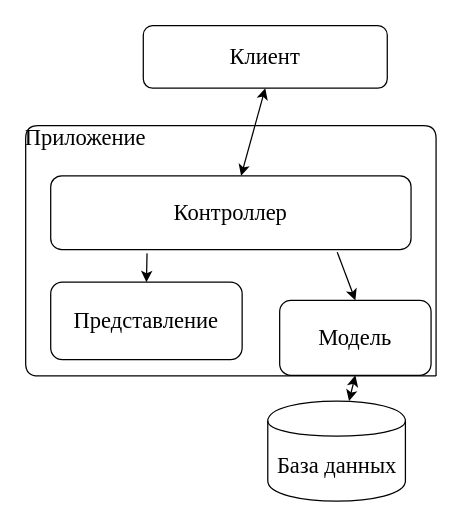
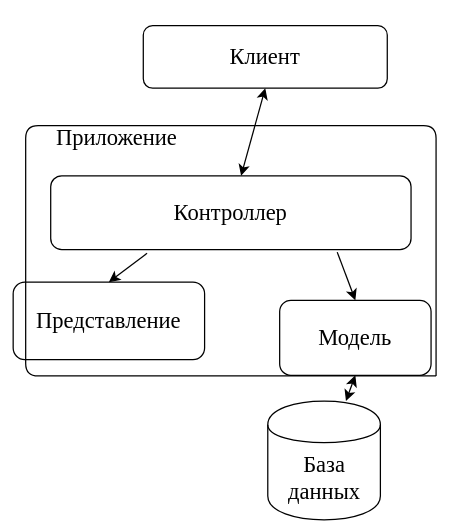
node "Приложение": moved (86, 138) -> (117, 138)
node "Представление": moved (146, 321) -> (109, 321)
node "База данных": size 138x100 -> 113x119
